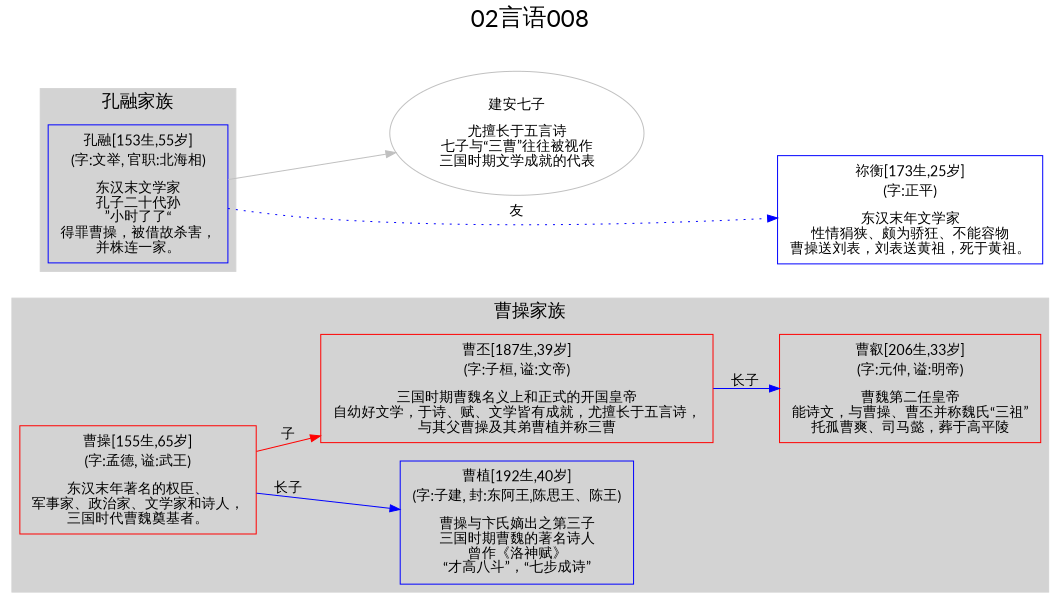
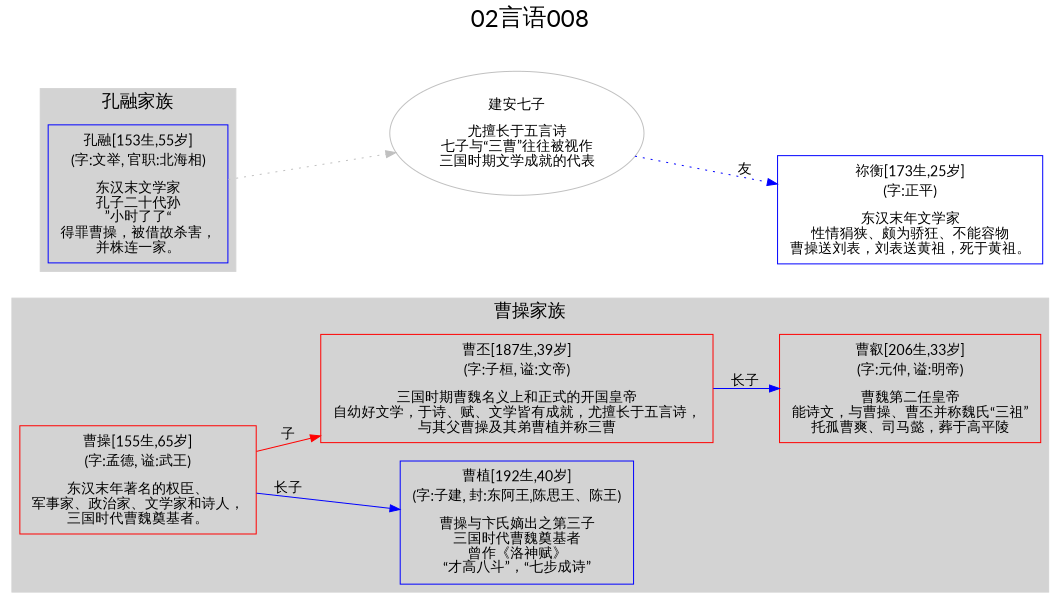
edge "孔融[153生,55岁]" -> "建安七子": style solid -> dotted
edge "孔融[153生,55岁]" -> "祢衡[173生,25岁]": now "建安七子" -> "祢衡[173生,25岁]"
node "曹植[192生,40岁]": text "三国时期曹魏的著名诗人" -> "三国时代曹魏奠基者"
